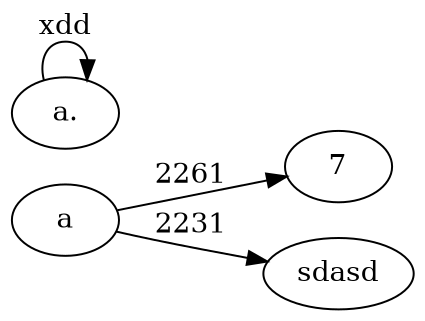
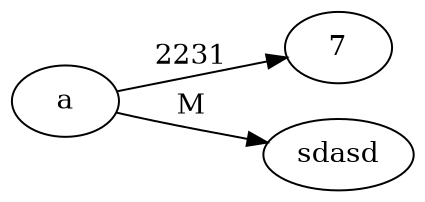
node "a.": removed
edge "a" -> "7": label "2261" -> "2231"
edge "a" -> "sdasd": label "2231" -> "M"
